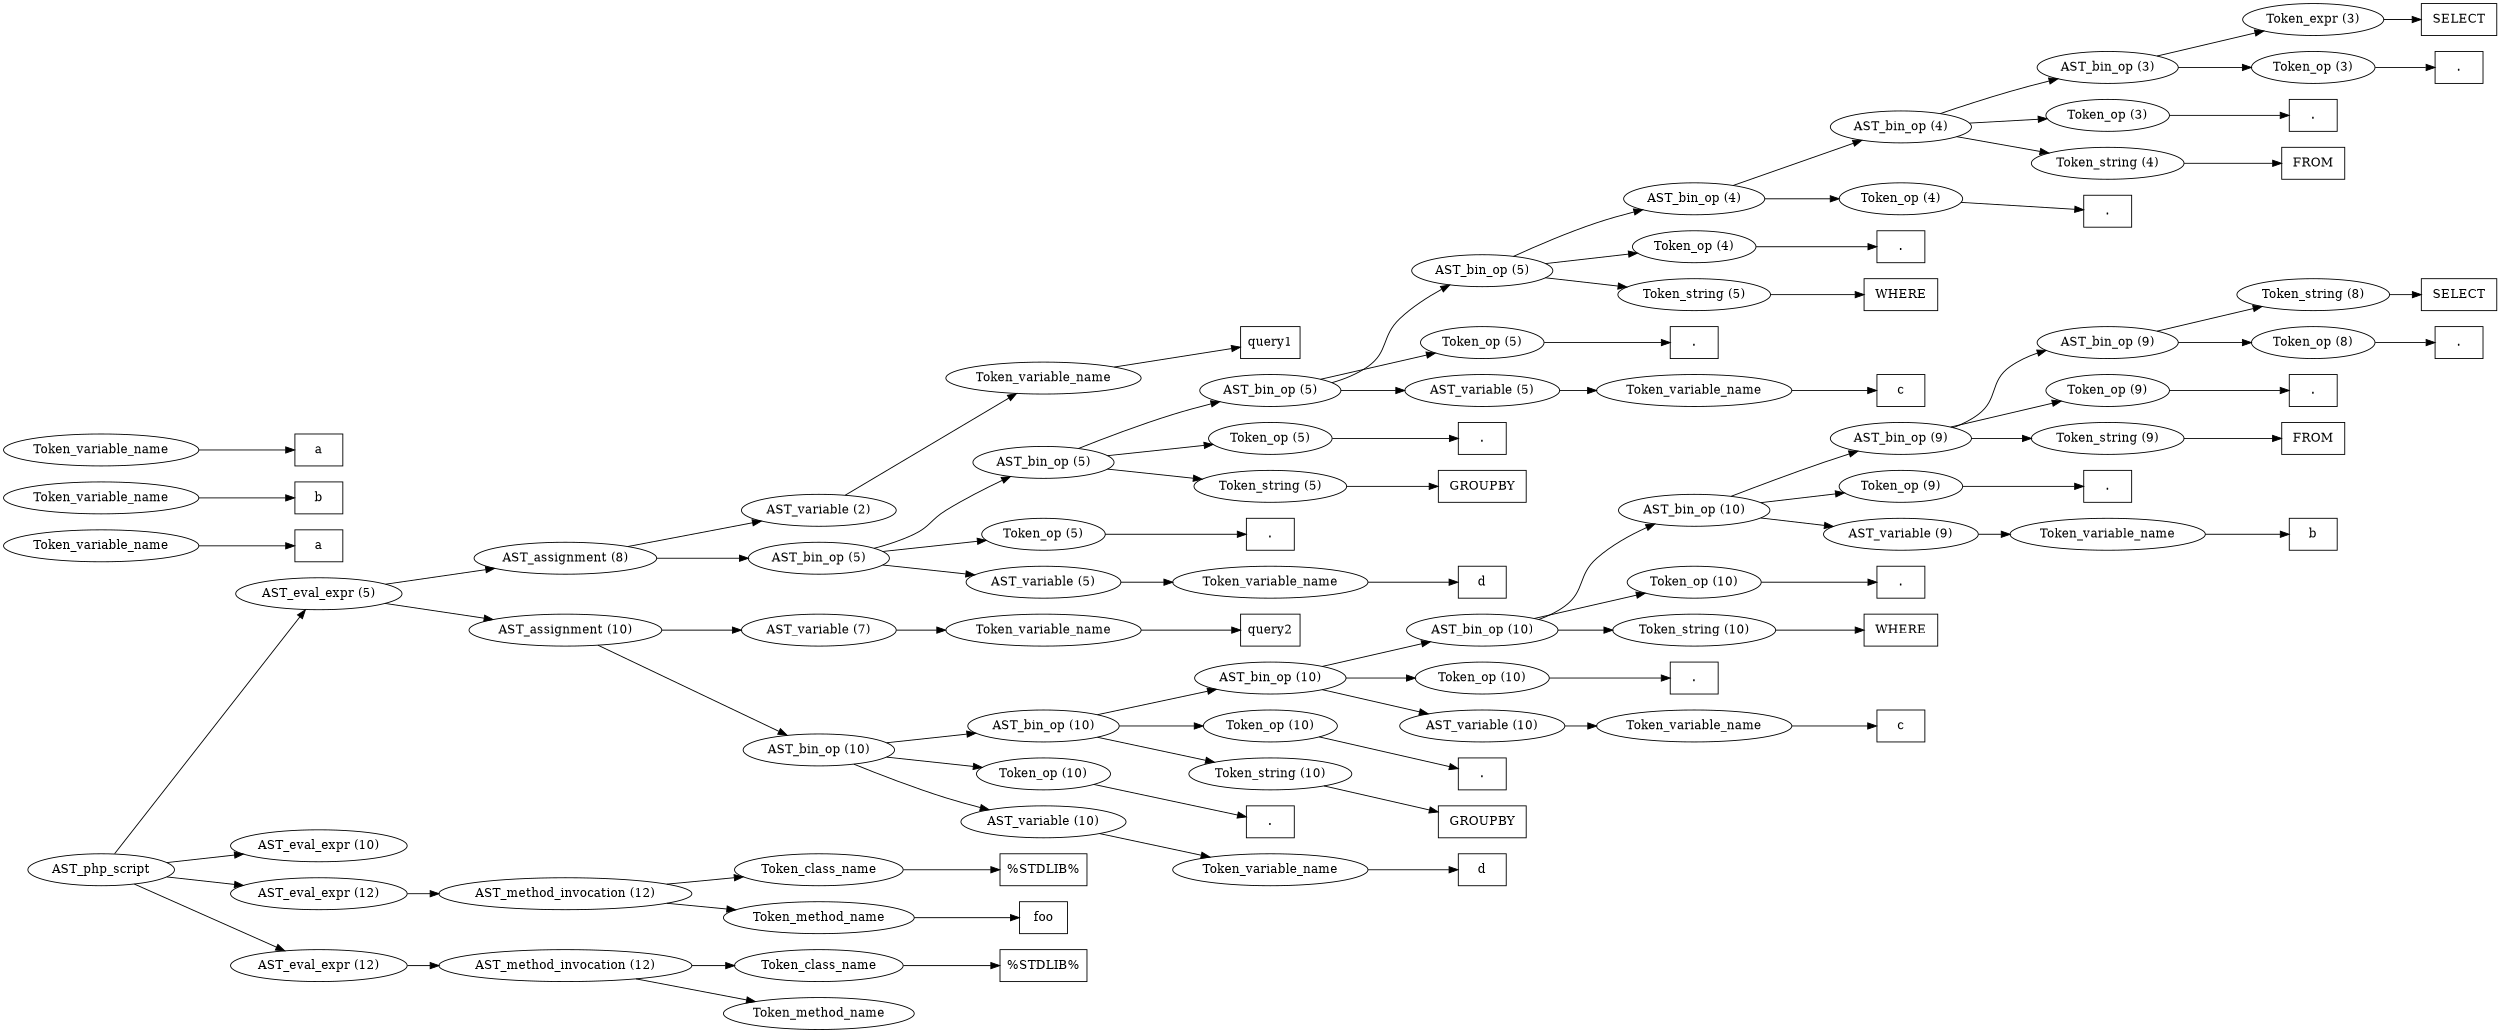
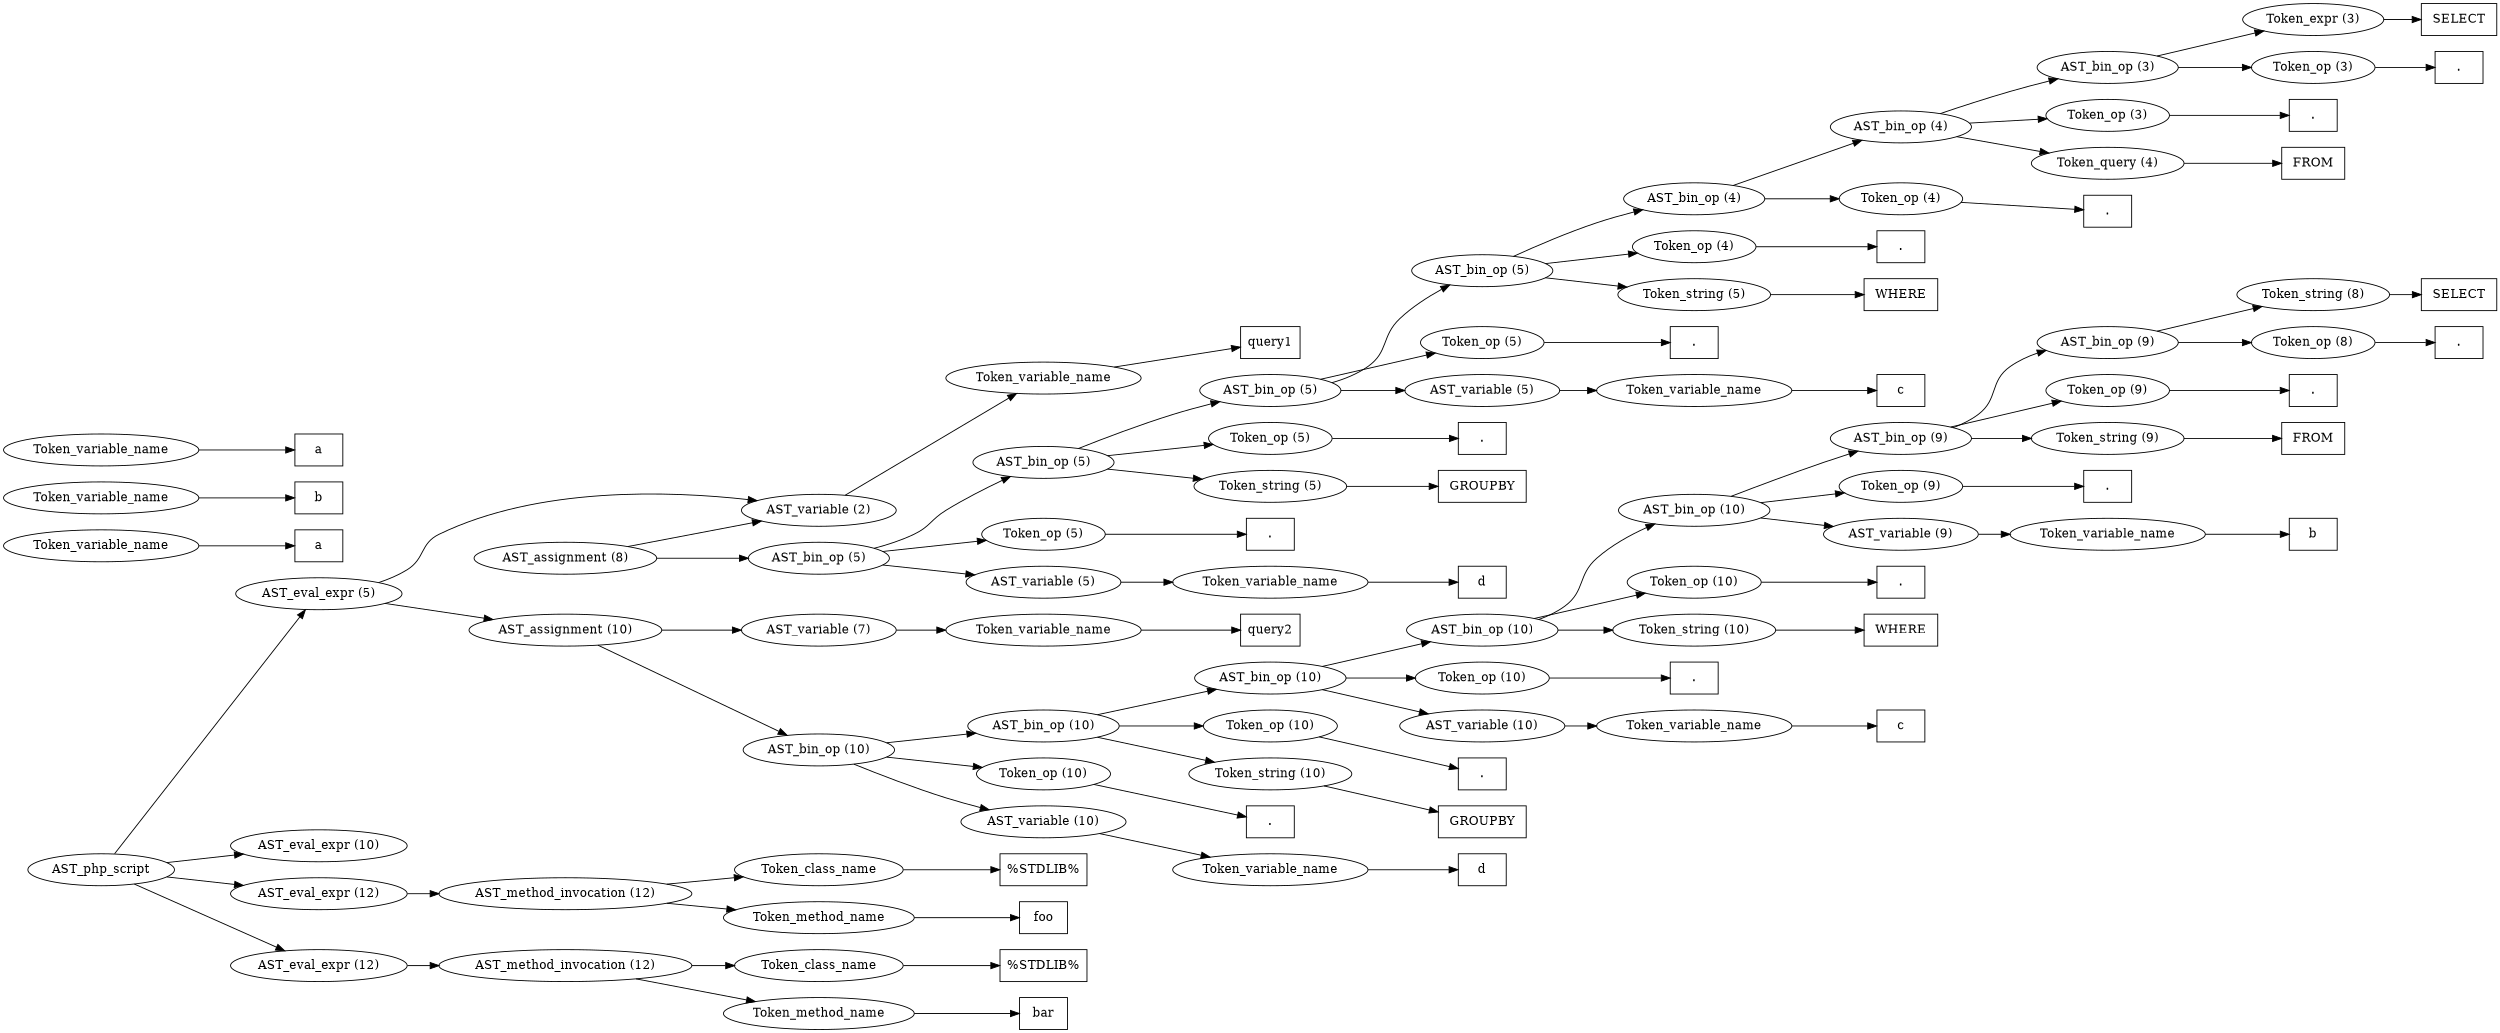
node "Token_string (4)": label "Token_string (4)" -> "Token_query (4)"
edge "AST_eval_expr (5)" -> "AST_assignment (8)": now "AST_eval_expr (5)" -> "AST_variable (2)"
node "bar": added
